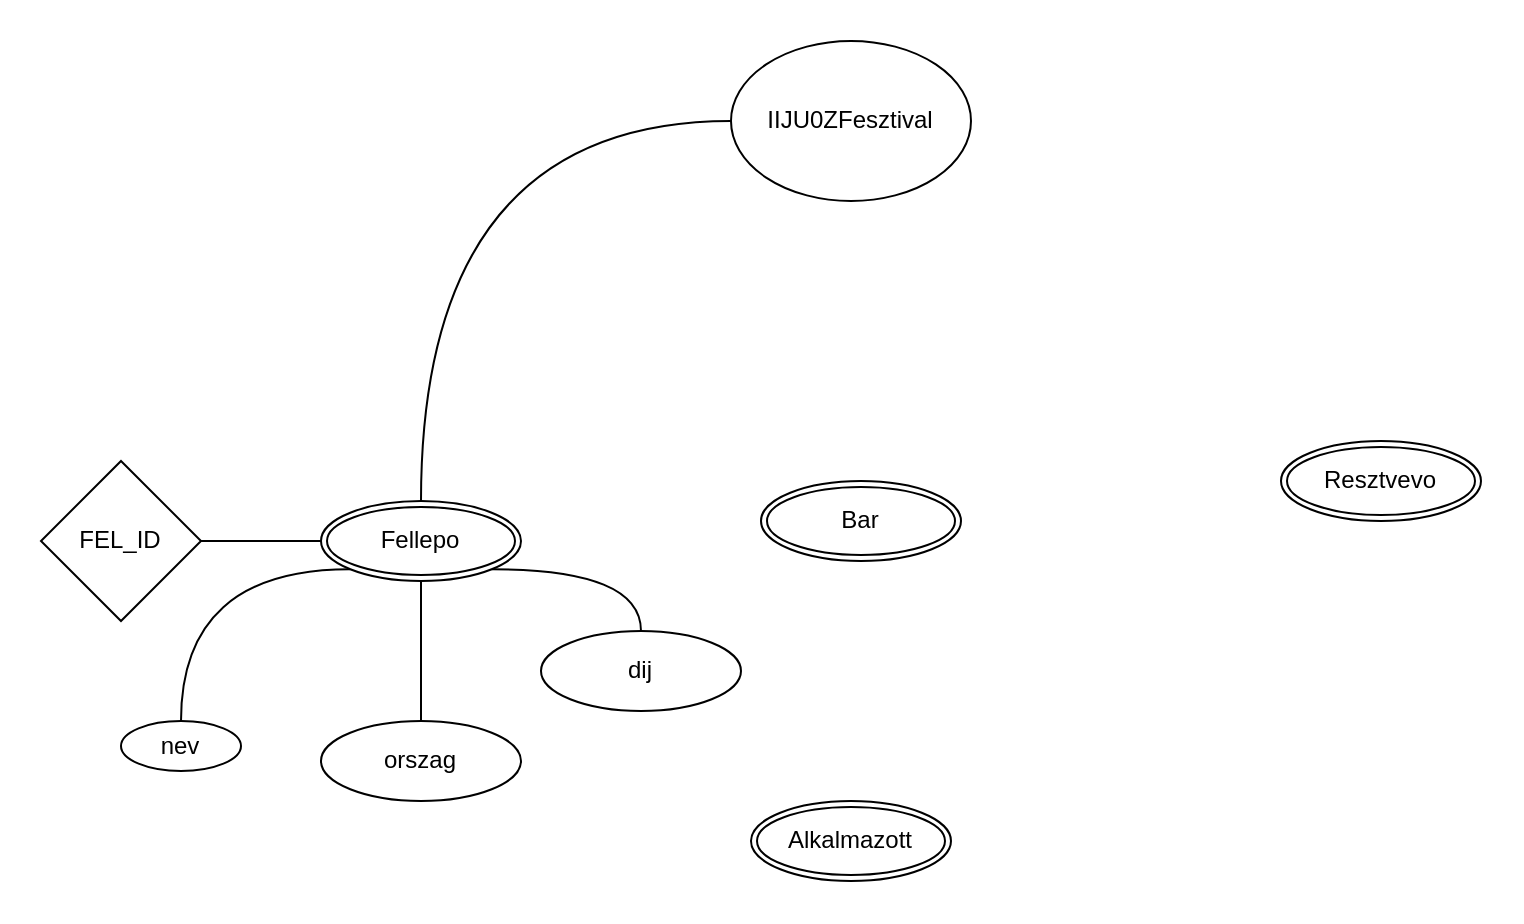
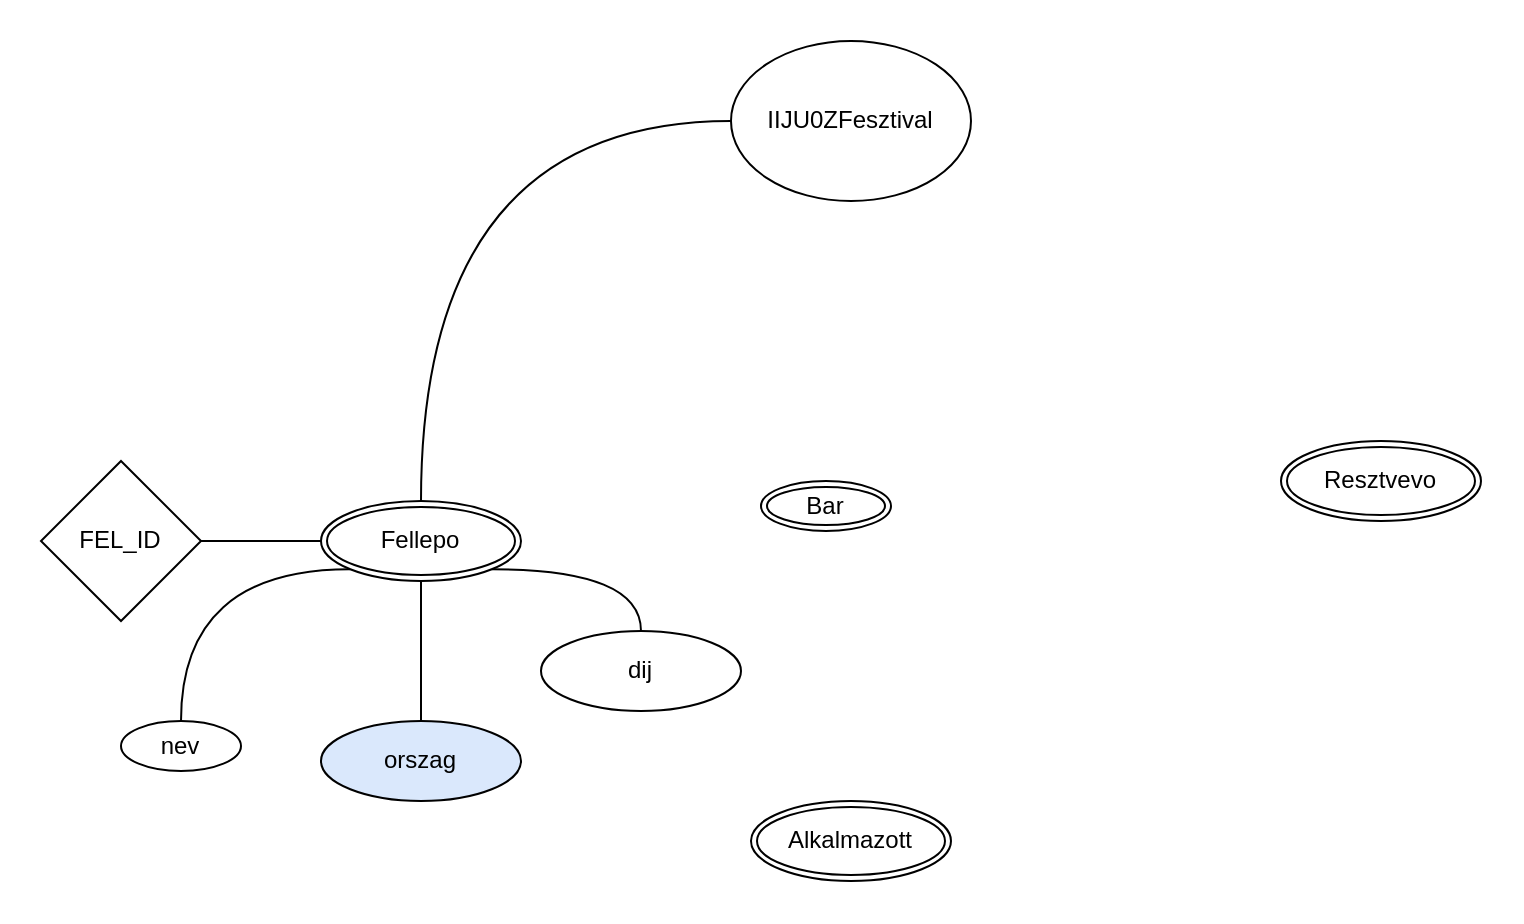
node "Bar": size 200x80 -> 130x50
node "orszag": fillcolor #ffffff -> #dae8fc
